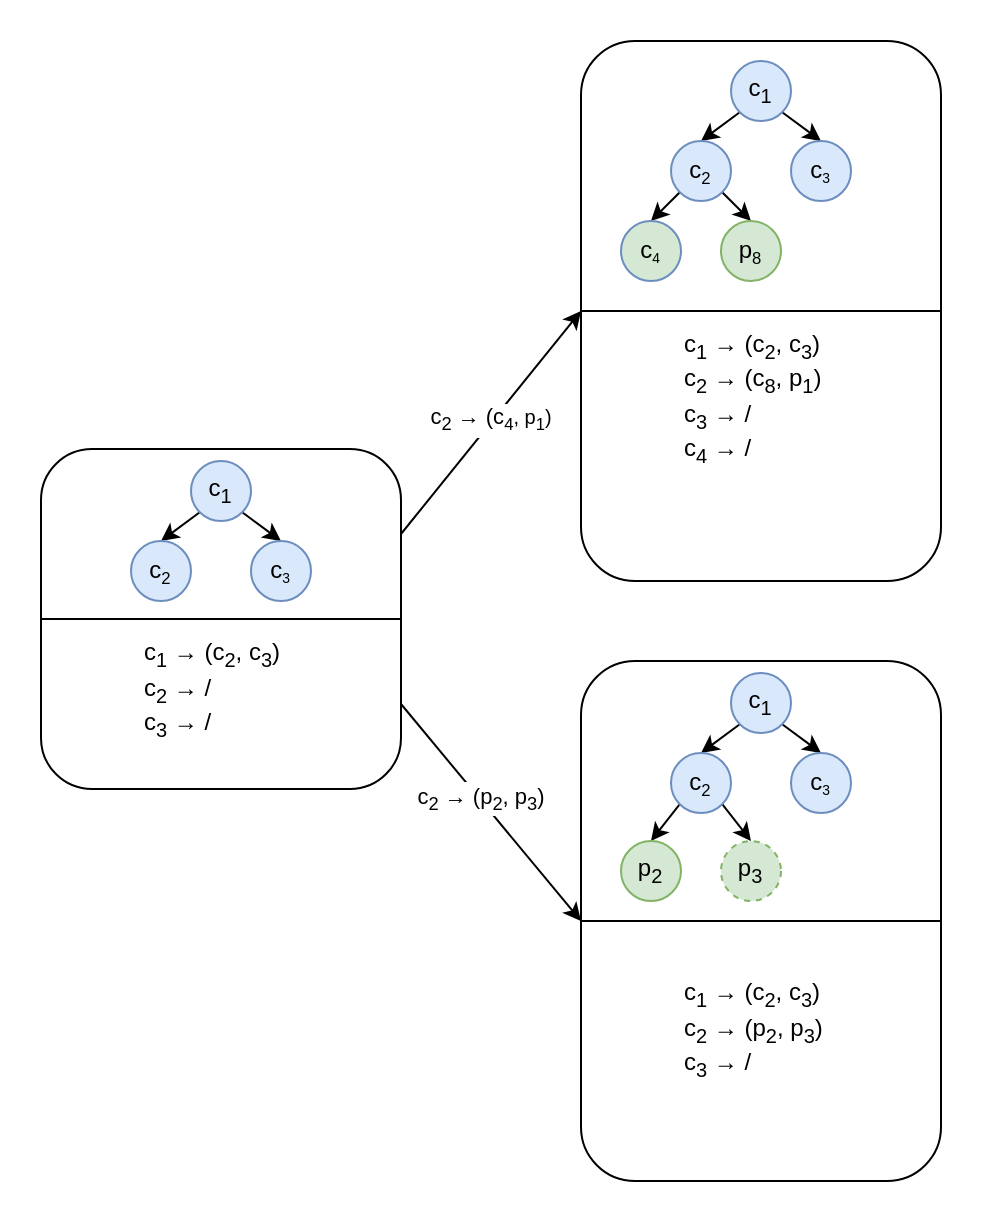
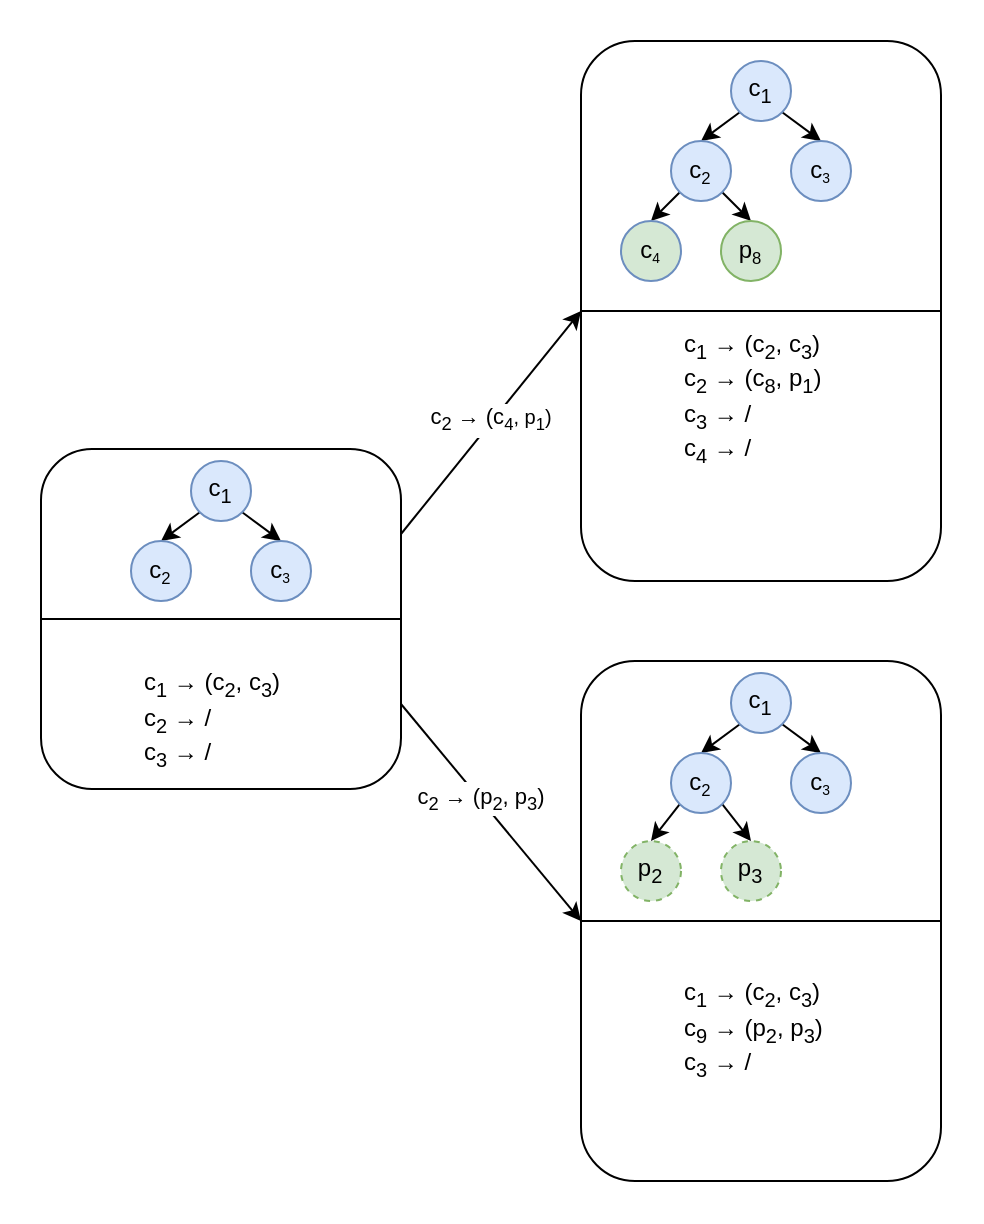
node "c1 → (c2, c3) c2 → / c3 → /": moved (221, 691) -> (221, 721)
node "p2": style solid -> dashed
node "c1 → (c2, c3) c2 → (p2, p3) c3 → /": label "c1 → (c2, c3) c2 → (p2, p3) c3 → /" -> "c1 → (c2, c3) c9 → (p2, p3) c3 → /"
